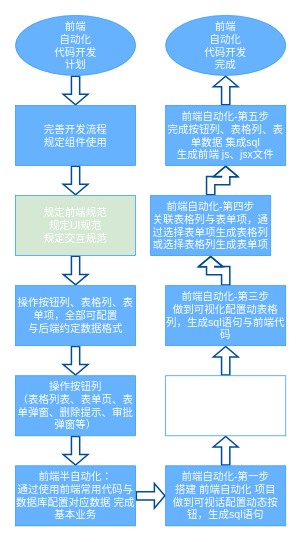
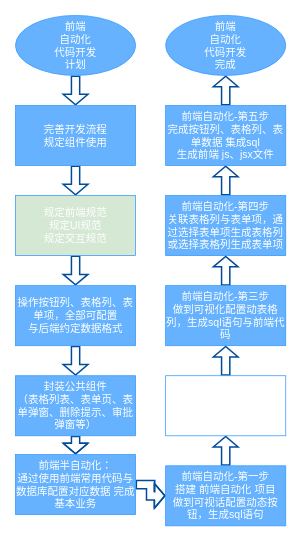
node "前端自动化-第四步关联表格列与表单项，通过选择表单项生成表格列或选择表格列生成表单项": moved (210, 225) -> (225, 225)
node "操作按钮列（表格列表、表单页、表单弹窗、删除提示、审批弹窗等）": label "操作按钮列（表格列表、表单页、表单弹窗、删除提示、审批弹窗等）" -> "封装公共组件（表格列表、表单页、表单弹窗、删除提示、审批弹窗等）"
node "前端半自动化：通过使用前端常用代码与数据库配置对应数据 完成基本业务": moved (75, 495) -> (75, 484)
